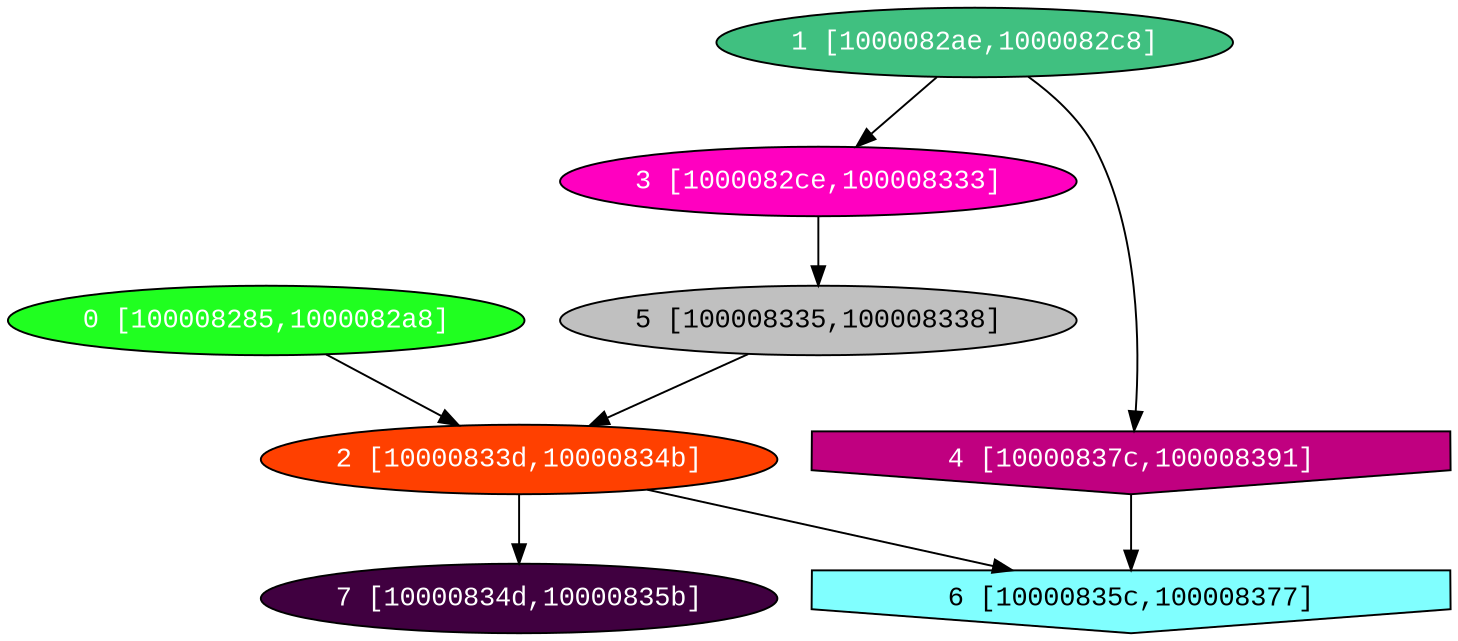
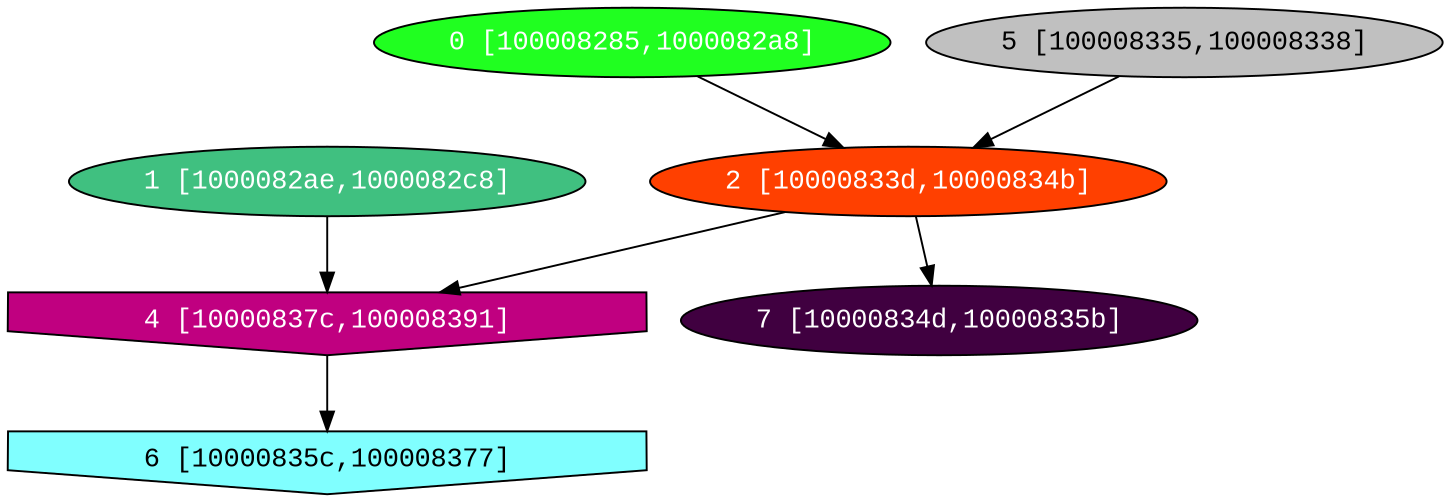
node "3 [1000082ce,100008333]": removed
edge "2 [10000833d,10000834b]" -> "6 [10000835c,100008377]": now "2 [10000833d,10000834b]" -> "4 [10000837c,100008391]"
